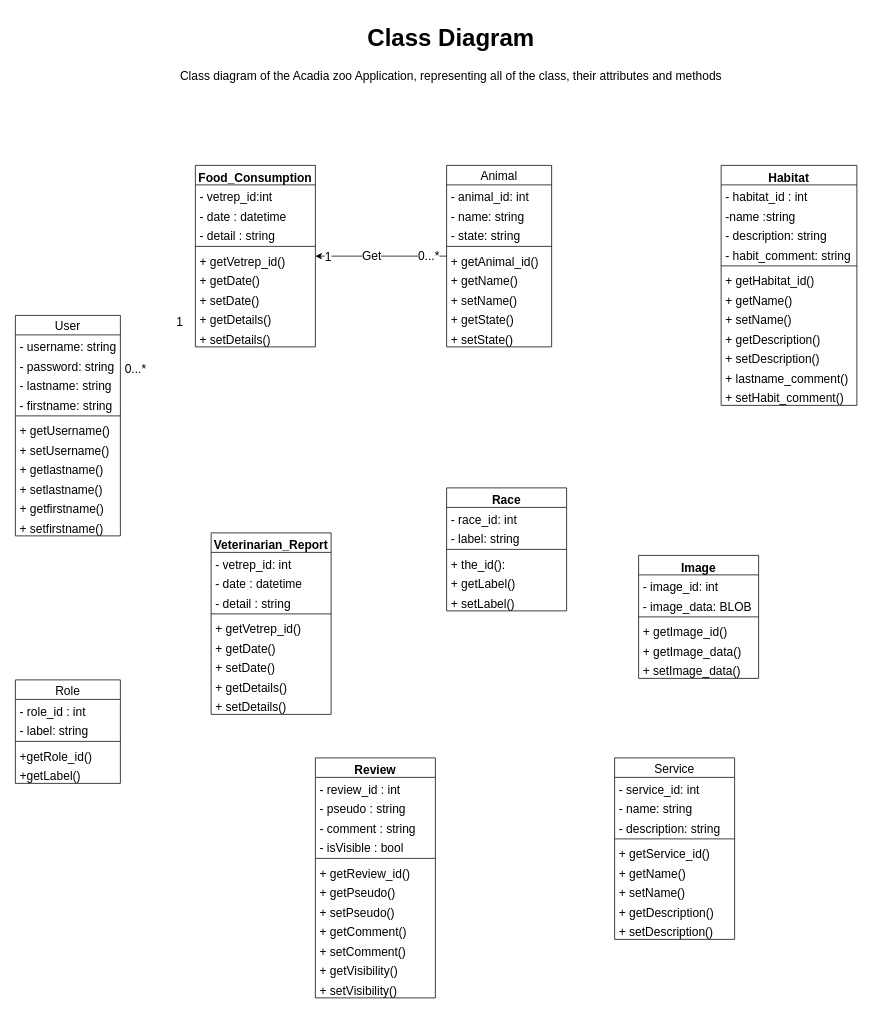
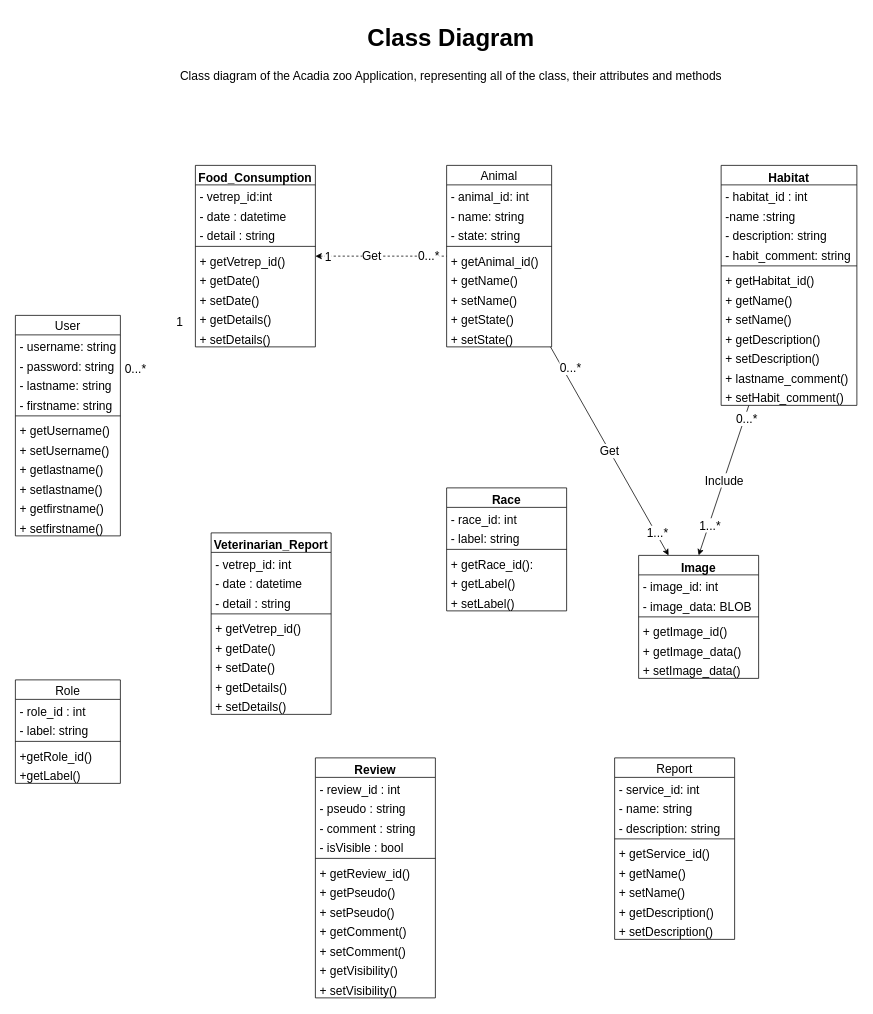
edge "Animal" -> "Food_Consumption": style solid -> dashed
edge "Animal" -> "Image": added, labels "0...*", "Get", "1...*"
edge "Habitat" -> "Image": added, labels "0...*", "Include", "1...*"
node "+ the_id():": label "+ the_id():" -> "+ getRace_id():"
node "Service": label "Service" -> "Report"
